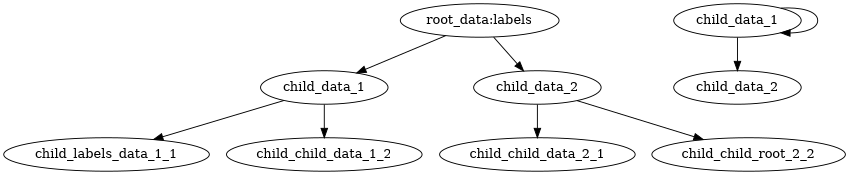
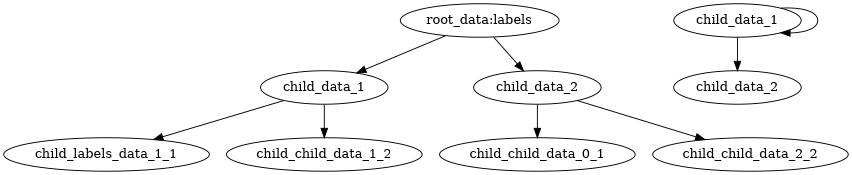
node "child_child_data_2_1": label "child_child_data_2_1" -> "child_child_data_0_1"
node "child_child_root_2_2": label "child_child_root_2_2" -> "child_child_data_2_2"
